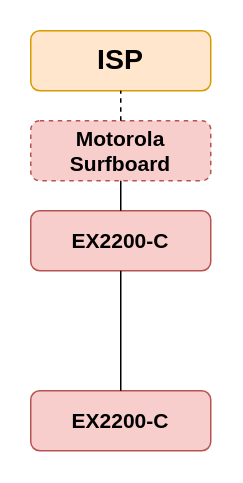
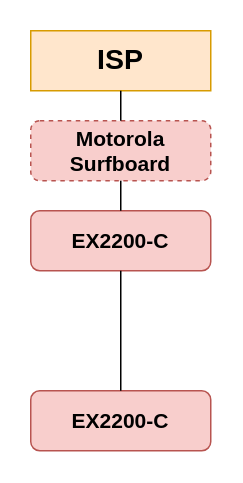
node "ISP": shape rounded rectangle -> rectangle
edge "ISP" -- "Motorola Surfboard": style dashed -> solid
